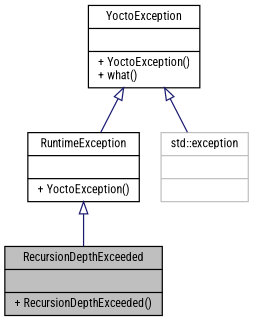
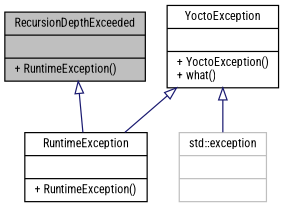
node "RuntimeException": text "+ YoctoException()" -> "+ RuntimeException()"
edge "RecursionDepthExceeded" -> "RuntimeException": reversed
node "RecursionDepthExceeded": text "+ RecursionDepthExceeded()" -> "+ RuntimeException()"
